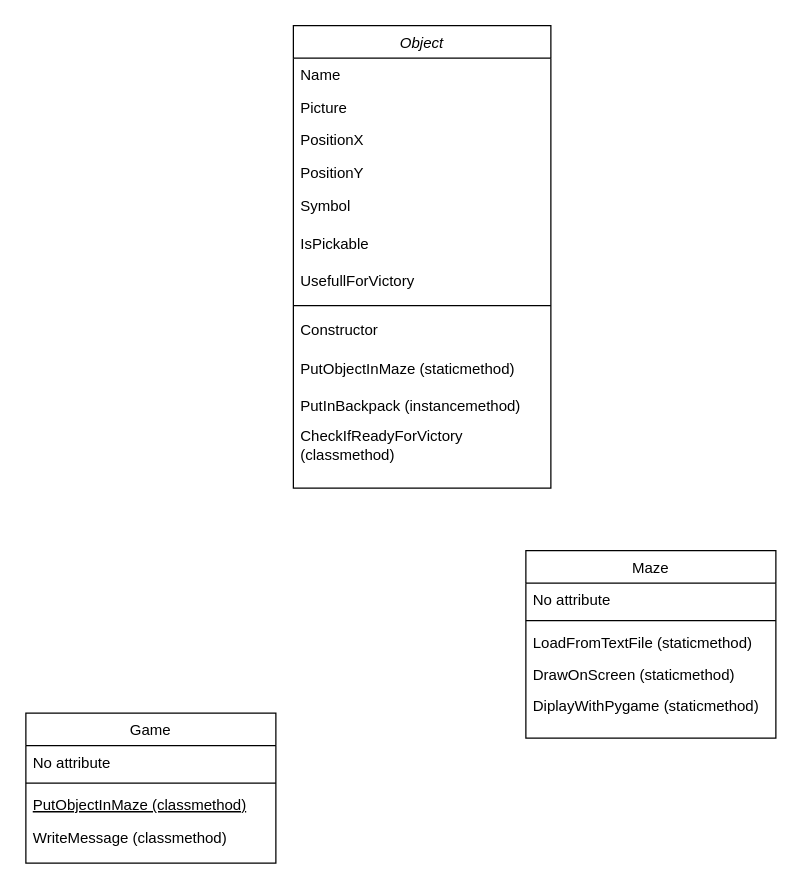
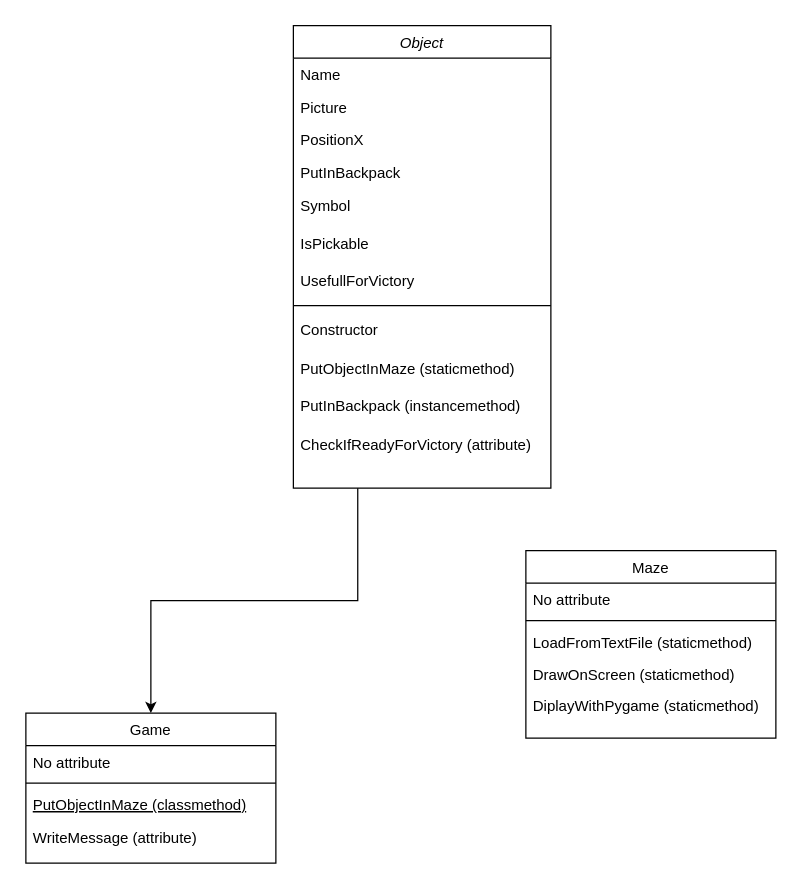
node "PositionY": label "PositionY" -> "PutInBackpack"
node "CheckIfReadyForVictory (classmethod)": label "CheckIfReadyForVictory (classmethod)" -> "CheckIfReadyForVictory (attribute)"
edge "Object" -> "Game": added
node "WriteMessage (classmethod)": label "WriteMessage (classmethod)" -> "WriteMessage (attribute)"
